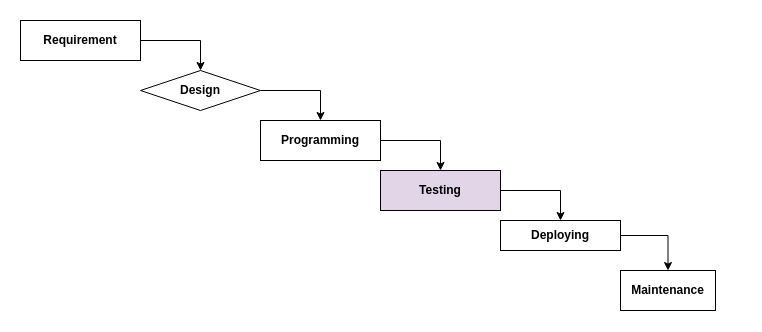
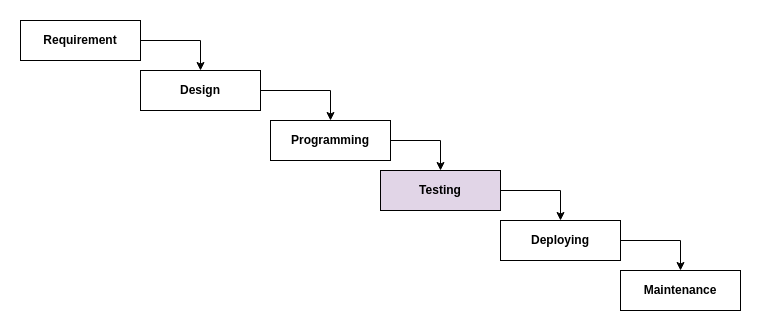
node "Design": shape diamond -> rectangle
node "Programming": moved (321, 141) -> (331, 141)
node "Deploying": size 120x30 -> 120x40
node "Maintenance": size 95x40 -> 120x40
